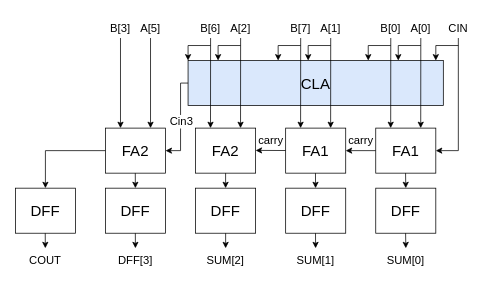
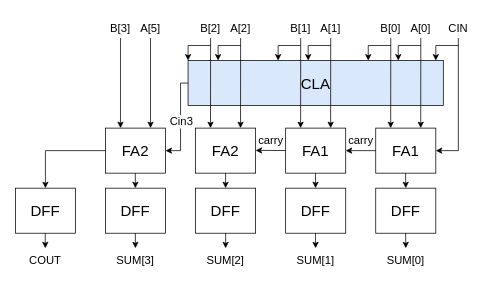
node "B[6]": label "B[6]" -> "B[2]"
node "B[7]": label "B[7]" -> "B[1]"
node "DFF[3]": label "DFF[3]" -> "SUM[3]"
